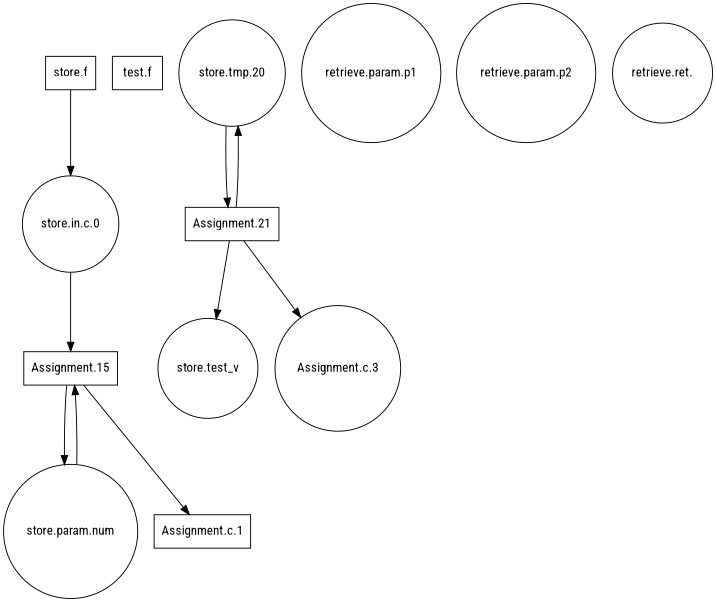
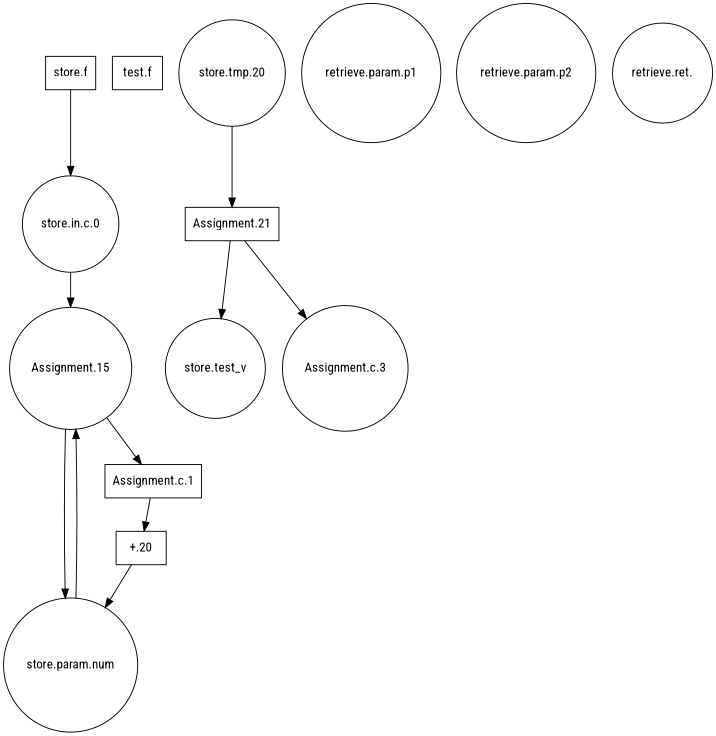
edge "Assignment.21" -> "store.tmp.20": removed
node "Assignment.15": shape box -> circle
node "+.20": added
